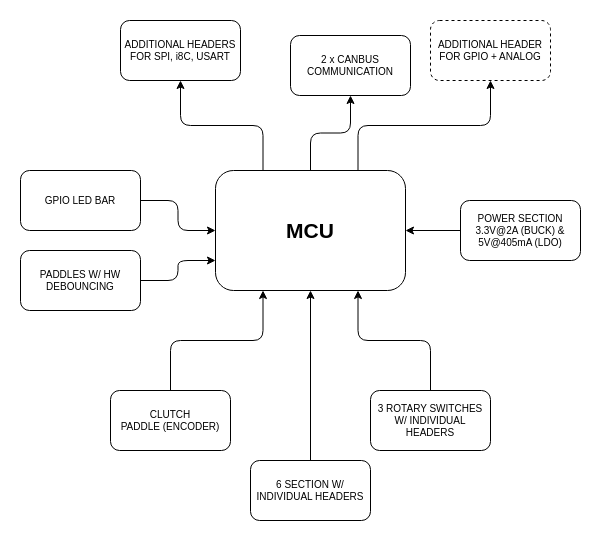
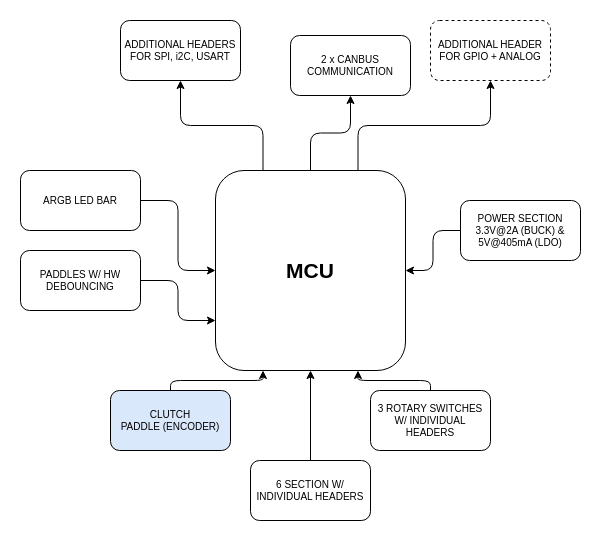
node "ADDITIONAL HEADERS FOR SPI, i8C, USART": label "ADDITIONAL HEADERS FOR SPI, i8C, USART" -> "ADDITIONAL HEADERS FOR SPI, i2C, USART"
node "GPIO LED BAR": label "GPIO LED BAR" -> "ARGB LED BAR"
node "MCU": size 190x120 -> 190x200
node "CLUTCH PADDLE (ENCODER)": fillcolor #ffffff -> #dae8fc
